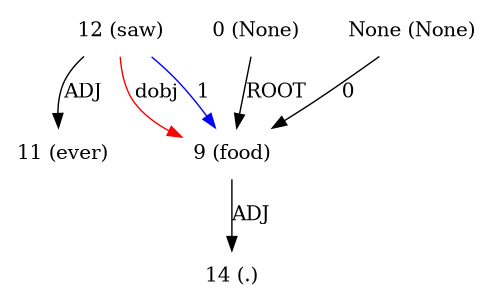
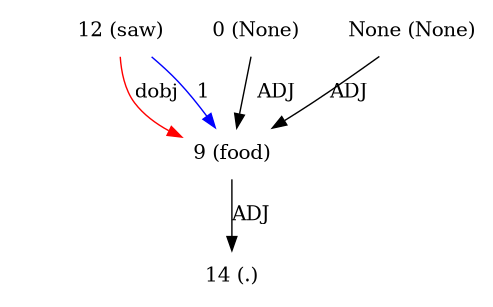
edge "0 (None)" -> "9 (food)": label "ROOT" -> "ADJ"
edge "None (None)" -> "9 (food)": label "0" -> "ADJ"
node "11 (ever)": removed
